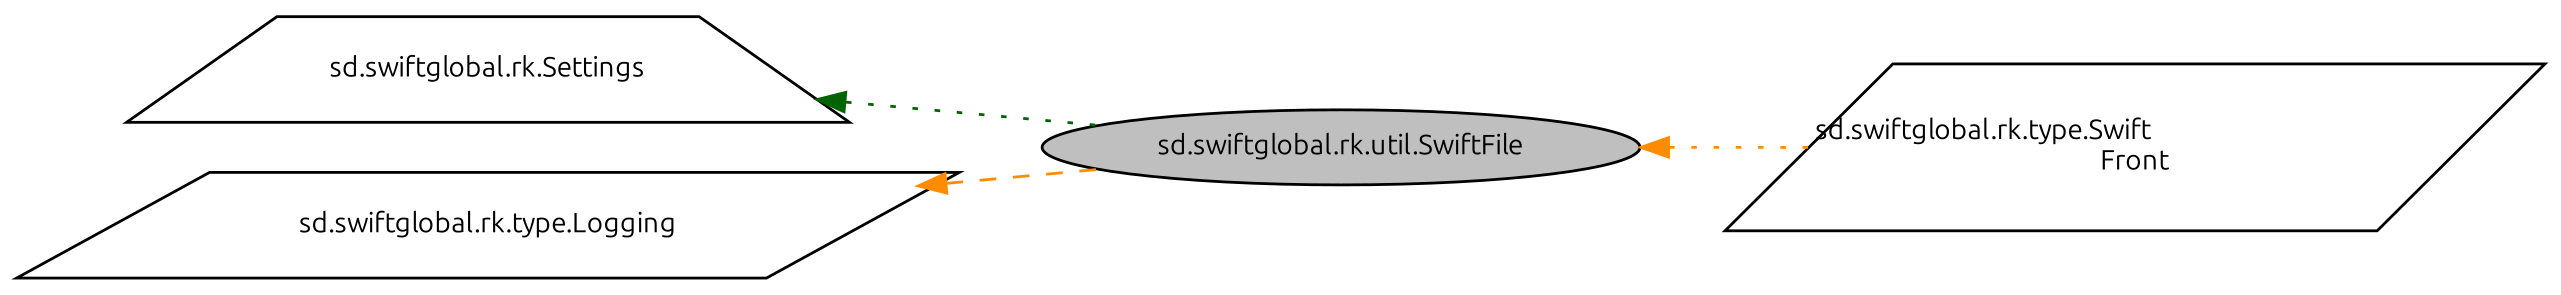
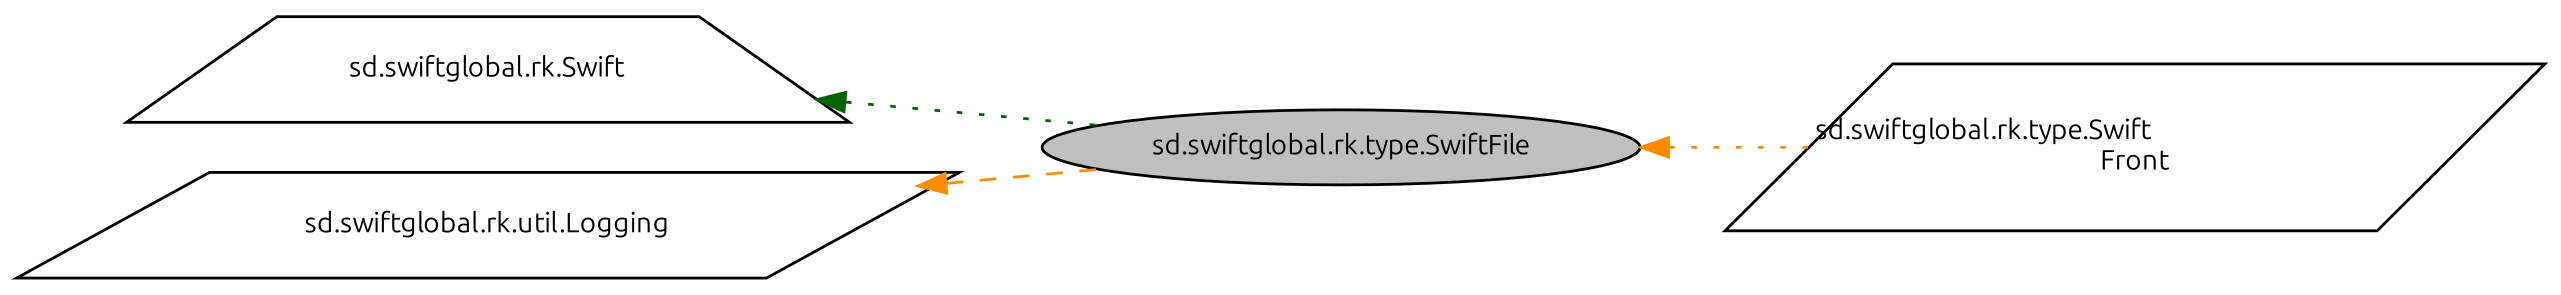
node "sd.swiftglobal.rk.Settings": label "sd.swiftglobal.rk.Settings" -> "sd.swiftglobal.rk.Swift"
node "sd.swiftglobal.rk.util.SwiftFile": label "sd.swiftglobal.rk.util.SwiftFile" -> "sd.swiftglobal.rk.type.SwiftFile"
node "sd.swiftglobal.rk.type.Logging": label "sd.swiftglobal.rk.type.Logging" -> "sd.swiftglobal.rk.util.Logging"
